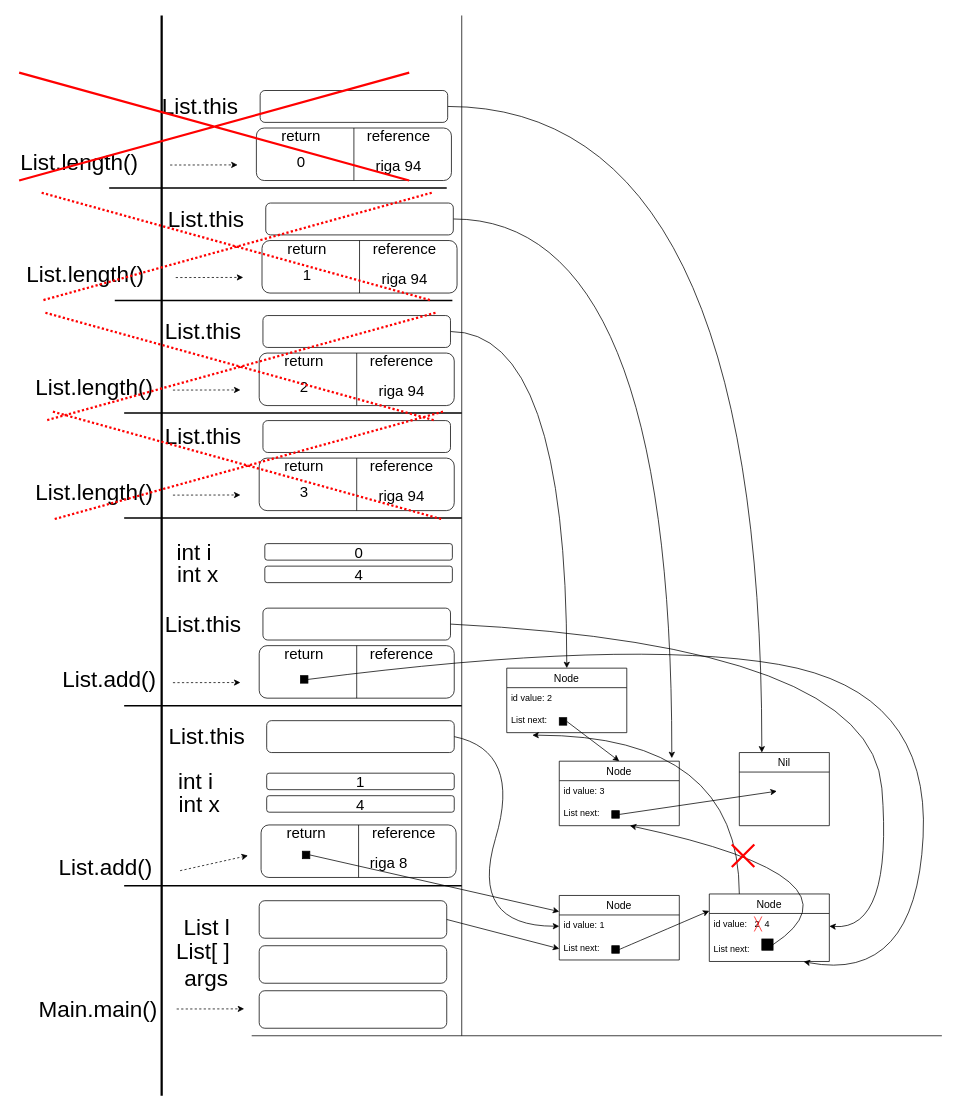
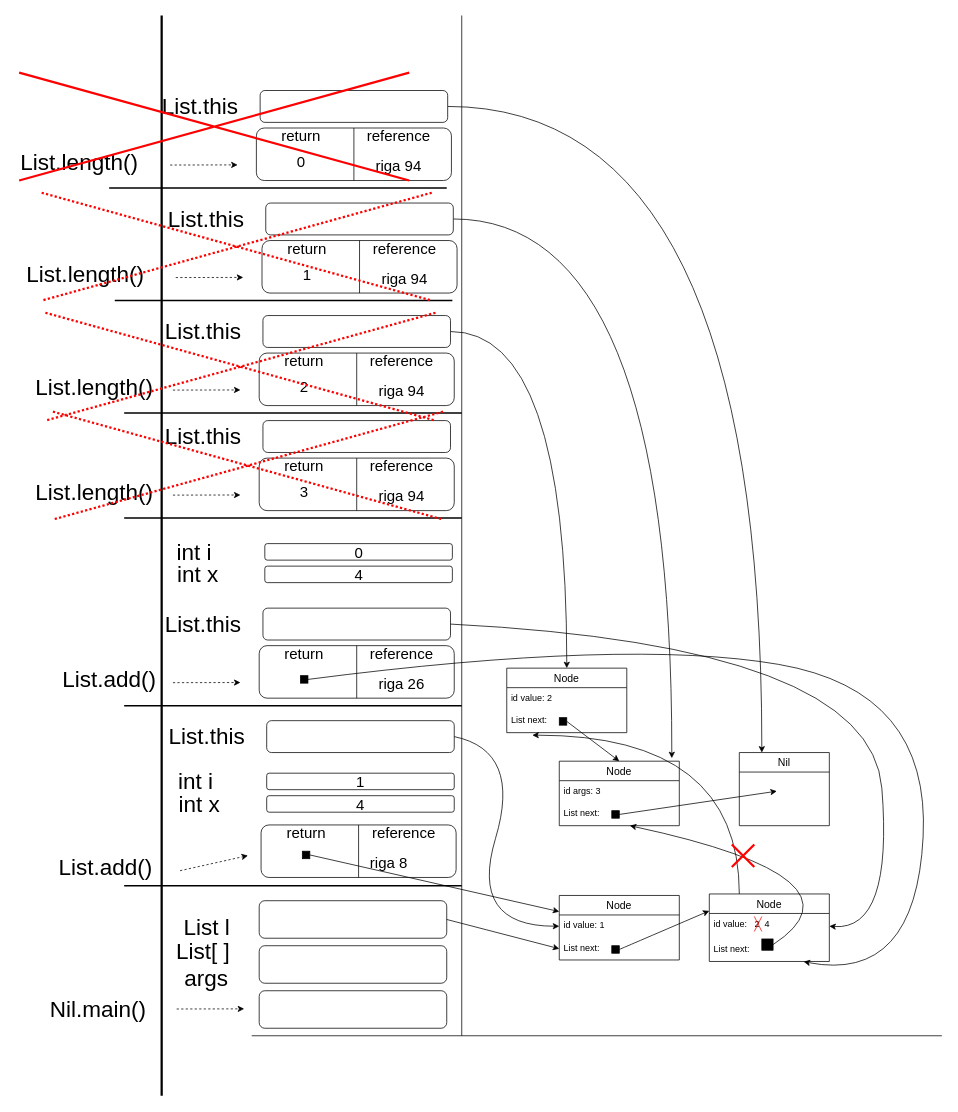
node "riga 26": added
node "id value: 3": label "id value: 3" -> "id args: 3"
node "Main.main()": label "Main.main()" -> "Nil.main()"
